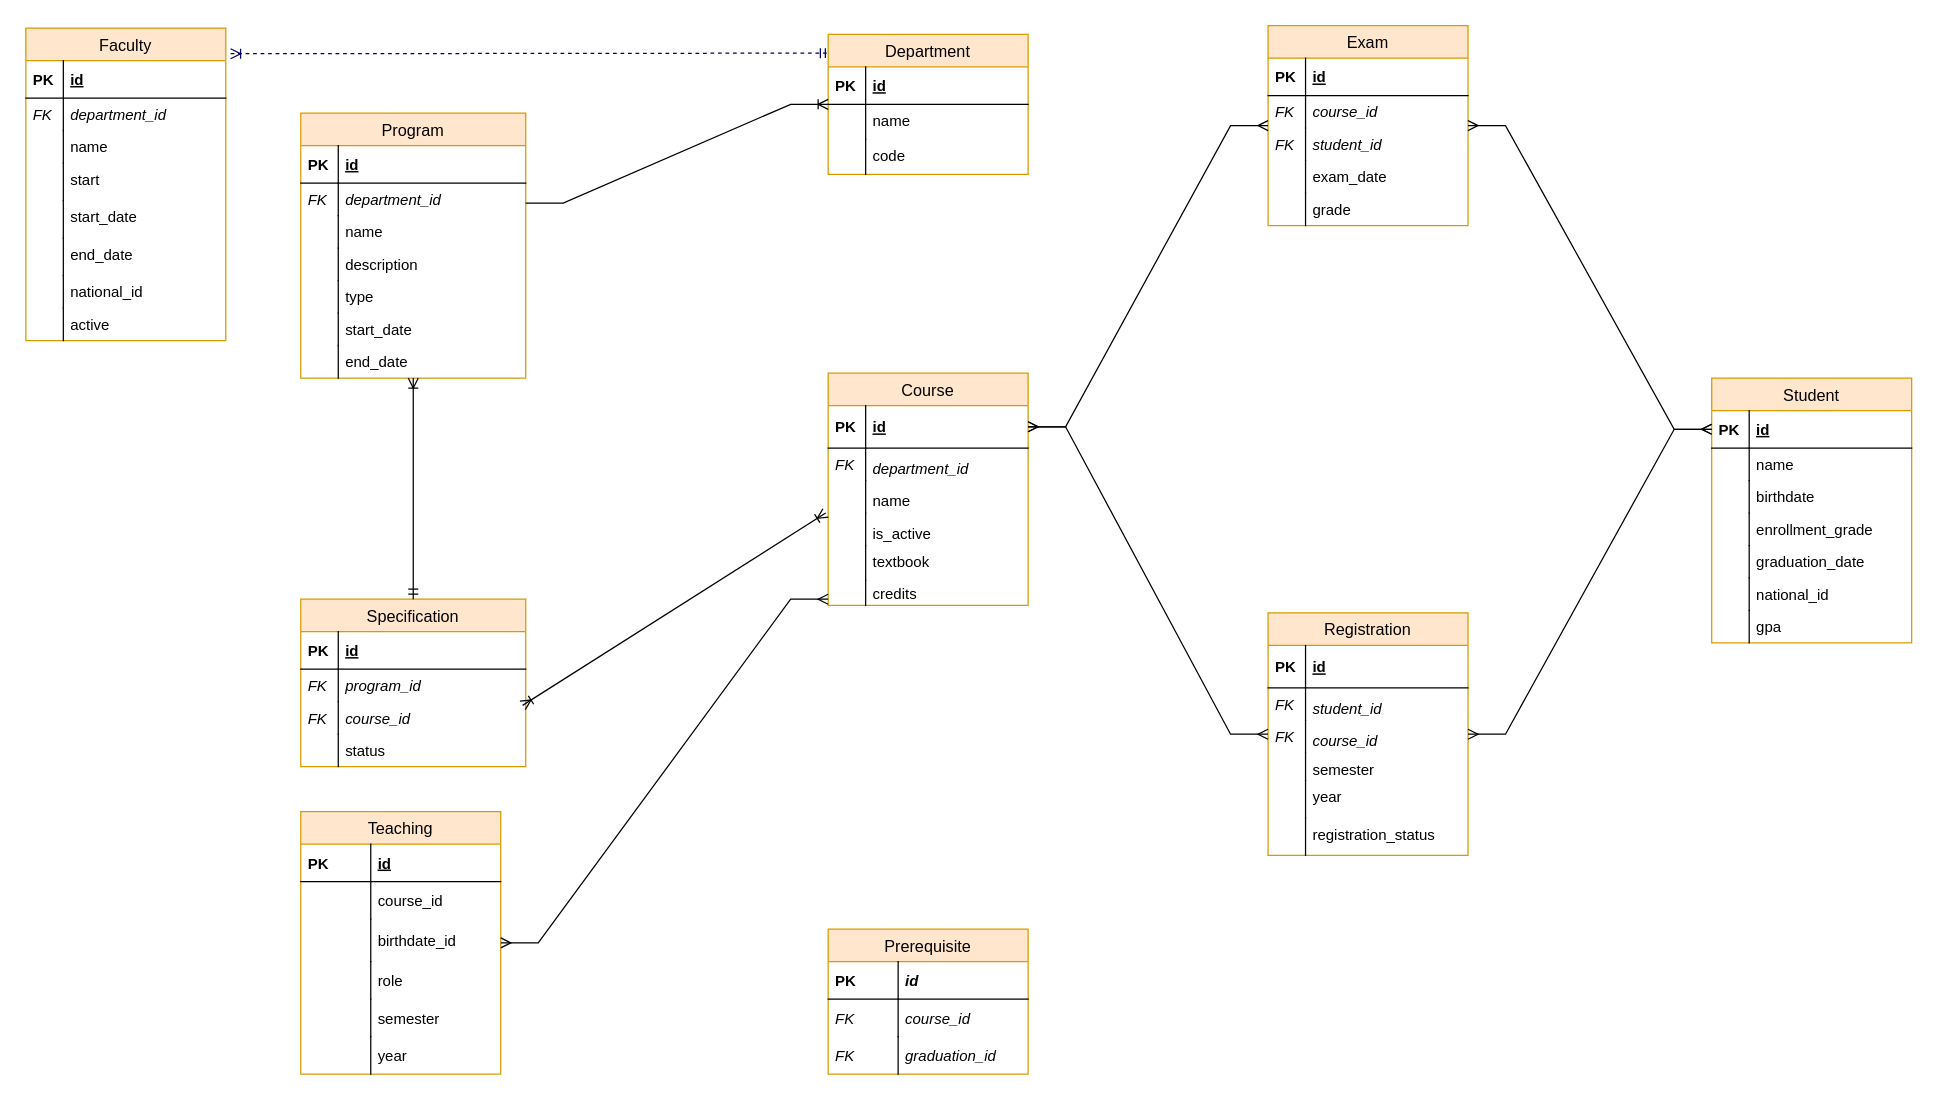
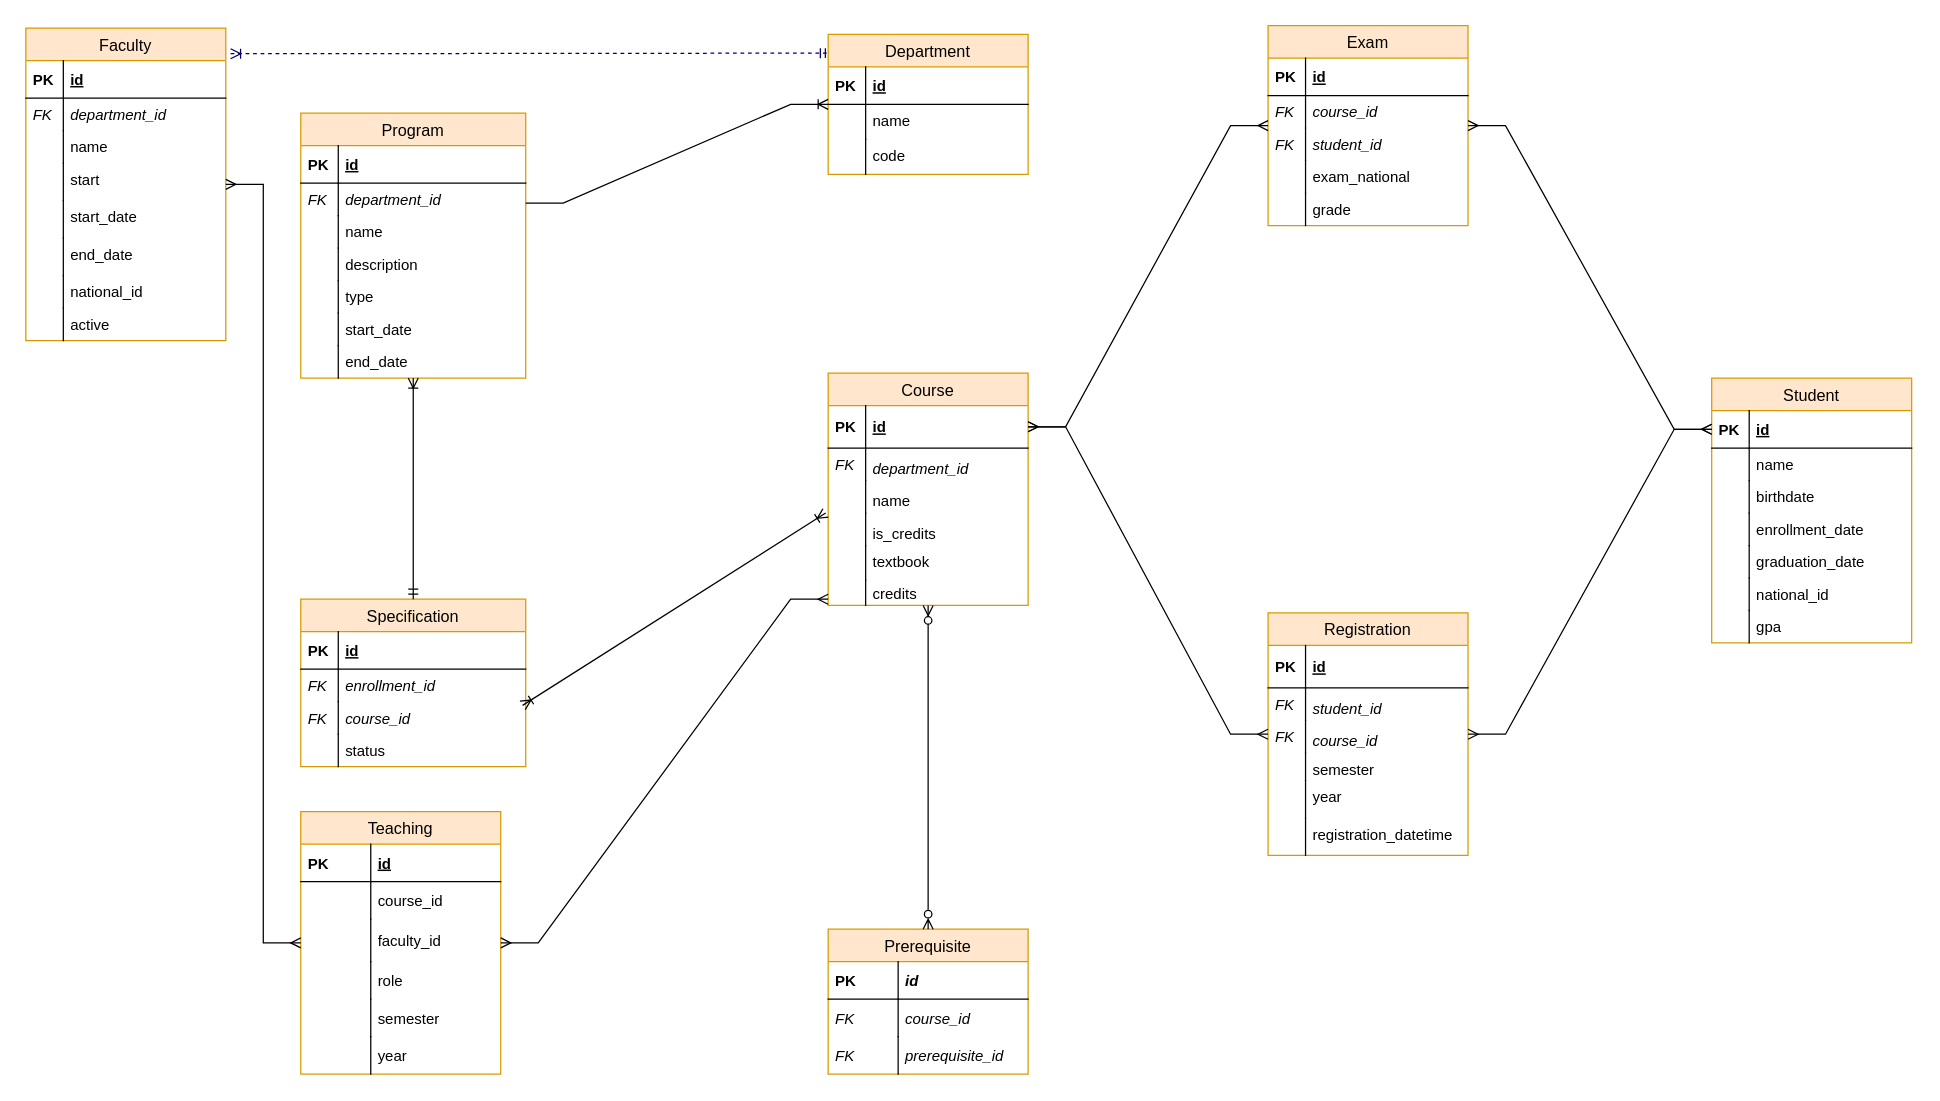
node "exam_date": label "exam_date" -> "exam_national"
node "enrollment_grade": label "enrollment_grade" -> "enrollment_date"
node "is_active": label "is_active" -> "is_credits"
edge "Faculty" -- "Teaching": added
node "program_id": label "program_id" -> "enrollment_id"
edge "Course" -- "Prerequisite": added
node "registration_status": label "registration_status" -> "registration_datetime"
node "birthdate_id": label "birthdate_id" -> "faculty_id"
node "graduation_id": label "graduation_id" -> "prerequisite_id"
